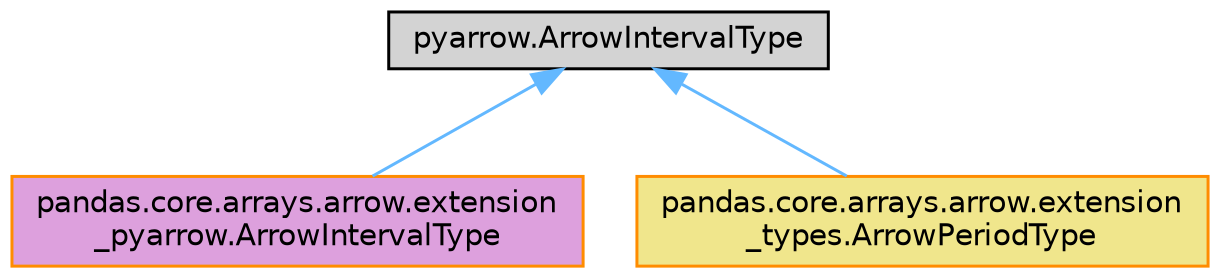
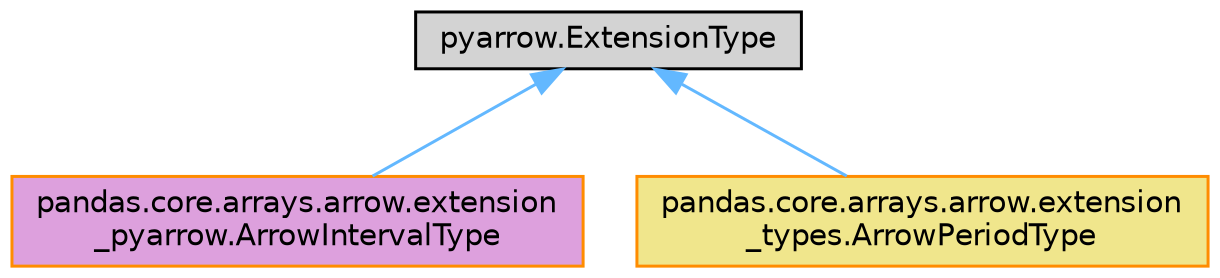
node "pyarrow.ArrowIntervalType": label "pyarrow.ArrowIntervalType" -> "pyarrow.ExtensionType"
